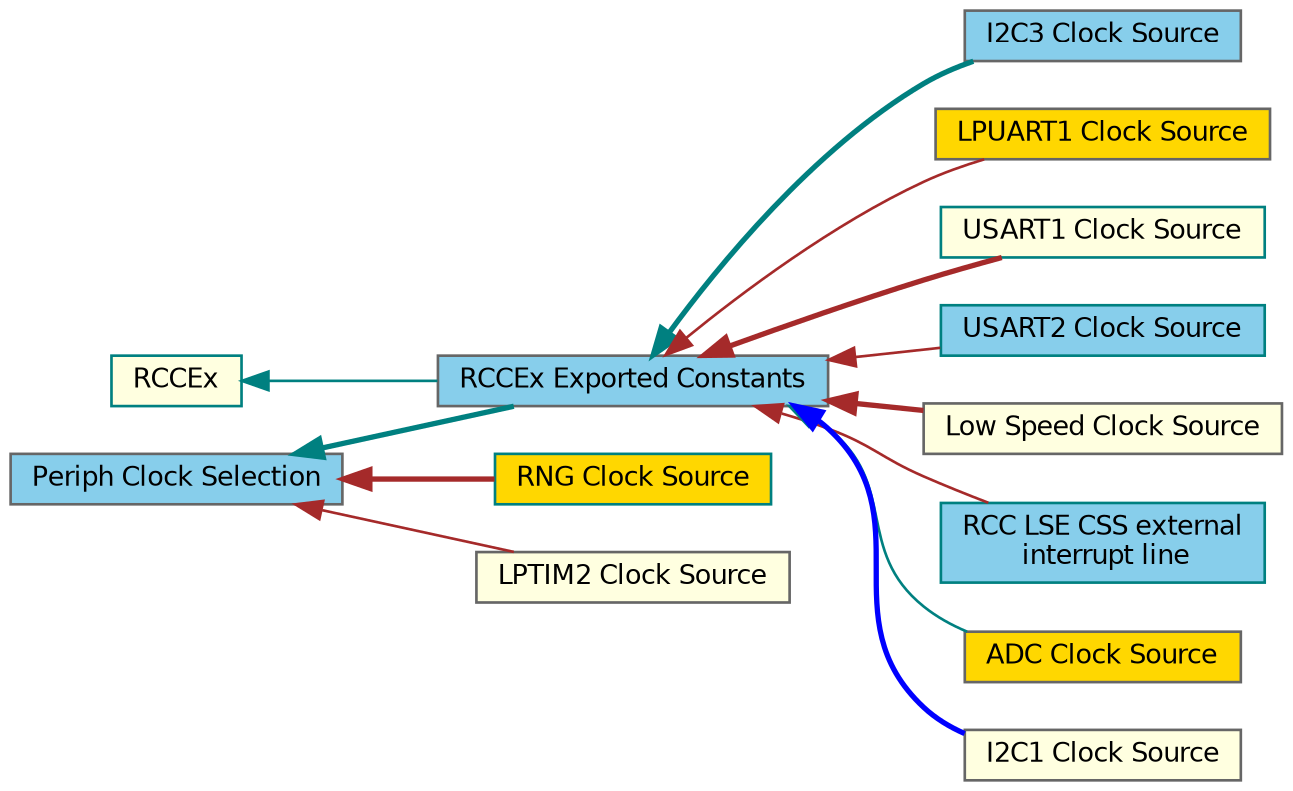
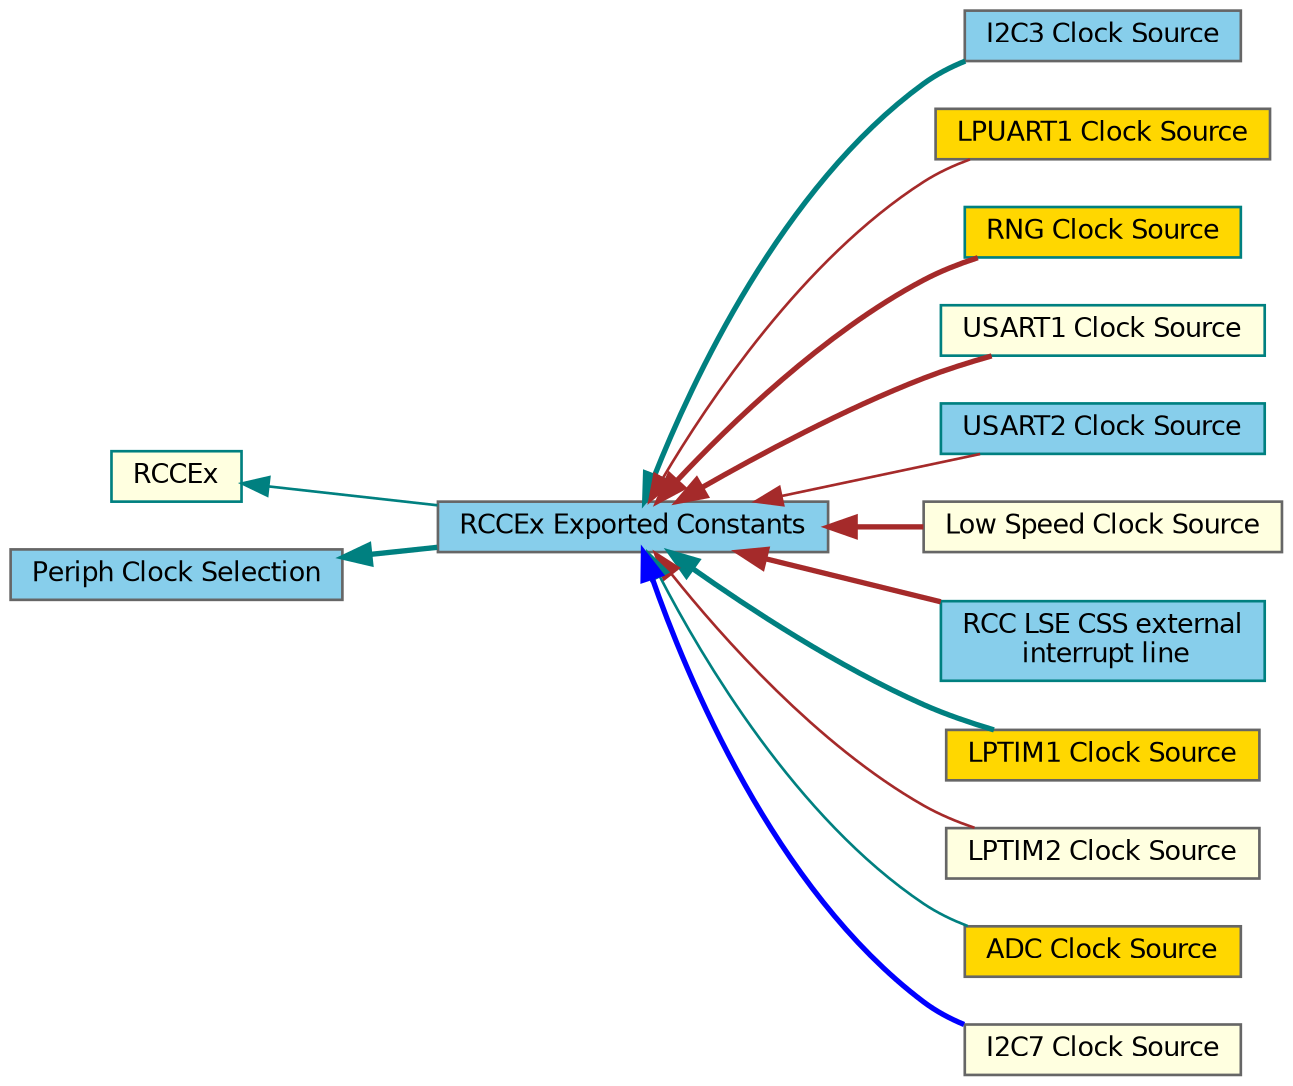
edge "RCC LSE CSS external interrupt line" -> "RCCEx Exported Constants": style solid -> bold
edge "RNG Clock Source" -> "Periph Clock Selection": now "RNG Clock Source" -> "RCCEx Exported Constants"
edge "LPTIM2 Clock Source" -> "Periph Clock Selection": now "LPTIM2 Clock Source" -> "RCCEx Exported Constants"
node "LPTIM1 Clock Source": added
node "I2C1 Clock Source": label "I2C1 Clock Source" -> "I2C7 Clock Source"
